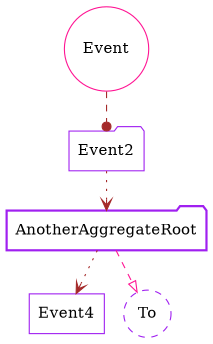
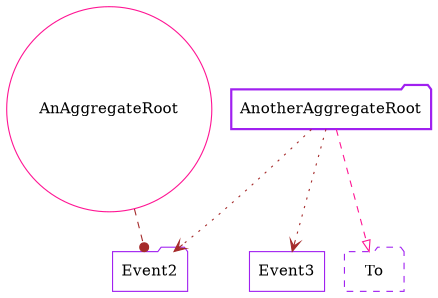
node "Event": label "Event" -> "AnAggregateRoot"
edge "Event2" -> "AnotherAggregateRoot": reversed
node "Event4": label "Event4" -> "Event3"
node "To": shape circle -> folder
